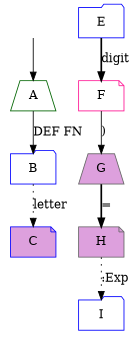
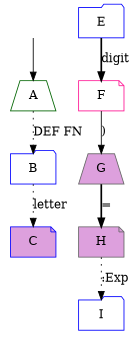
edge "A" -> "B": style solid -> dotted
